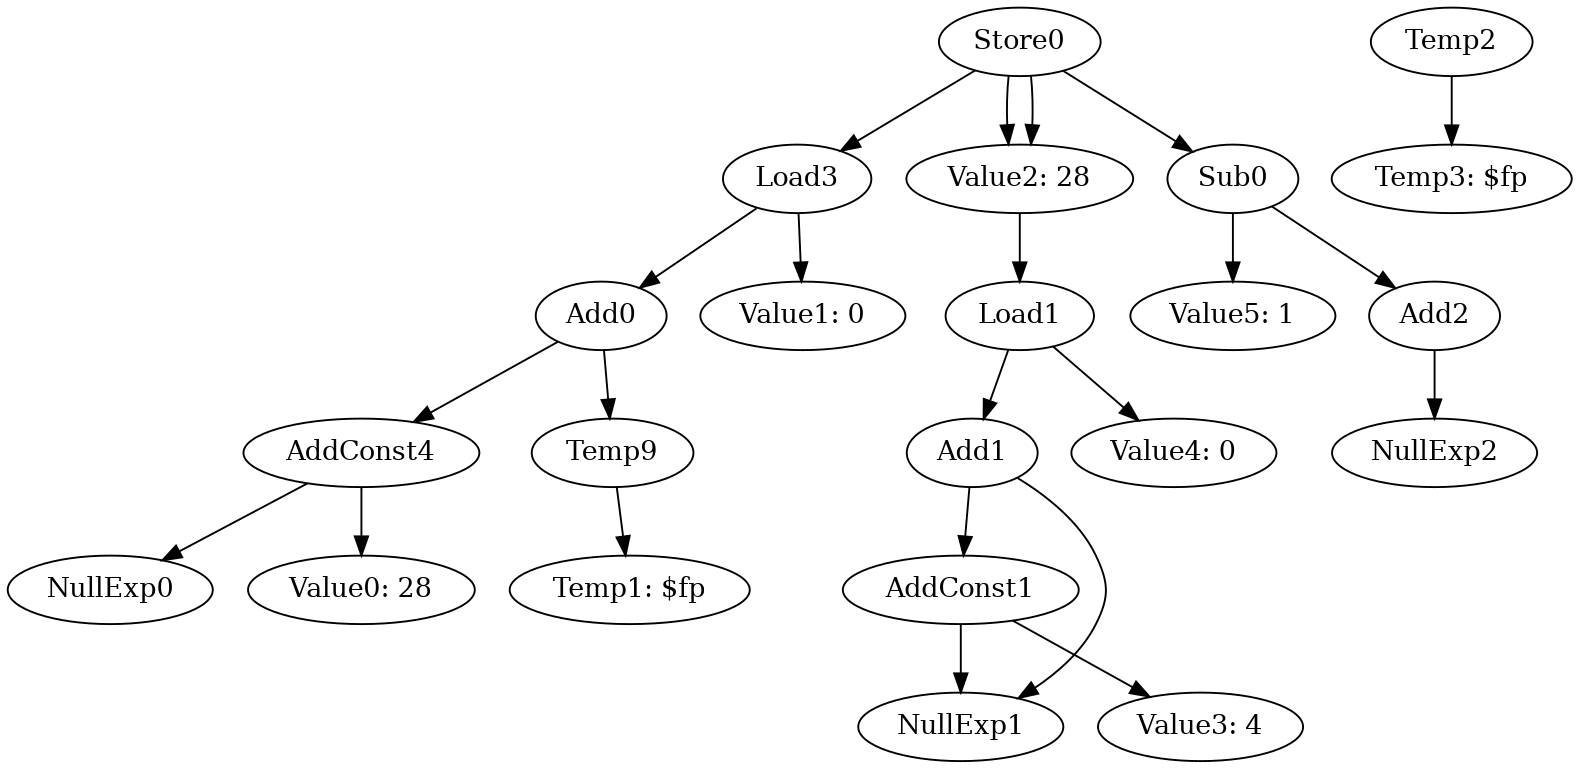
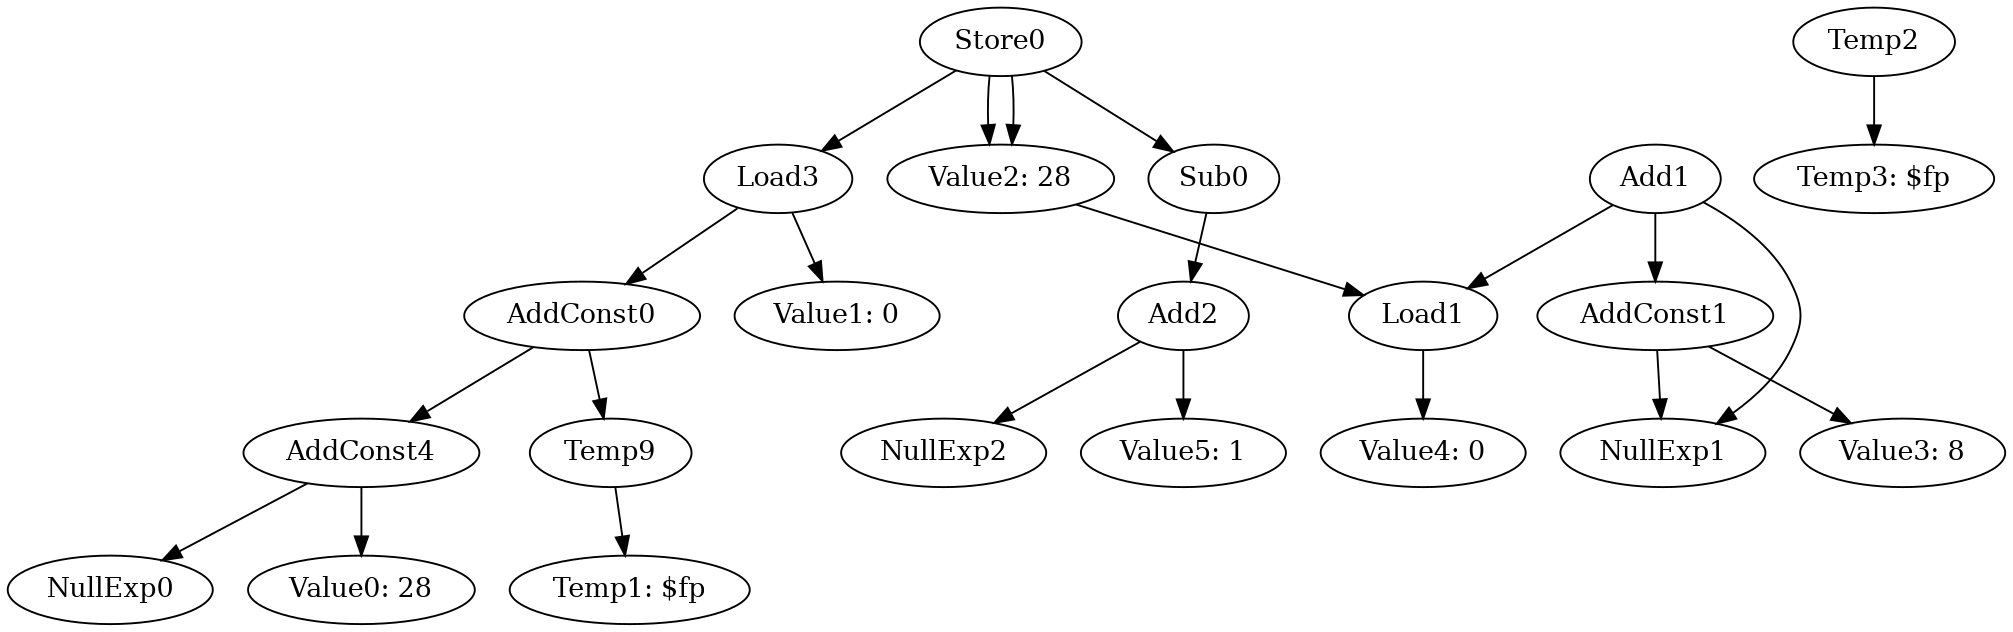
edge "Sub0" -> "Value5: 1": now "Add2" -> "Value5: 1"
node "Add0": label "Add0" -> "AddConst0"
edge "Load1" -> "Add1": reversed
node "Value3: 4": label "Value3: 4" -> "Value3: 8"
